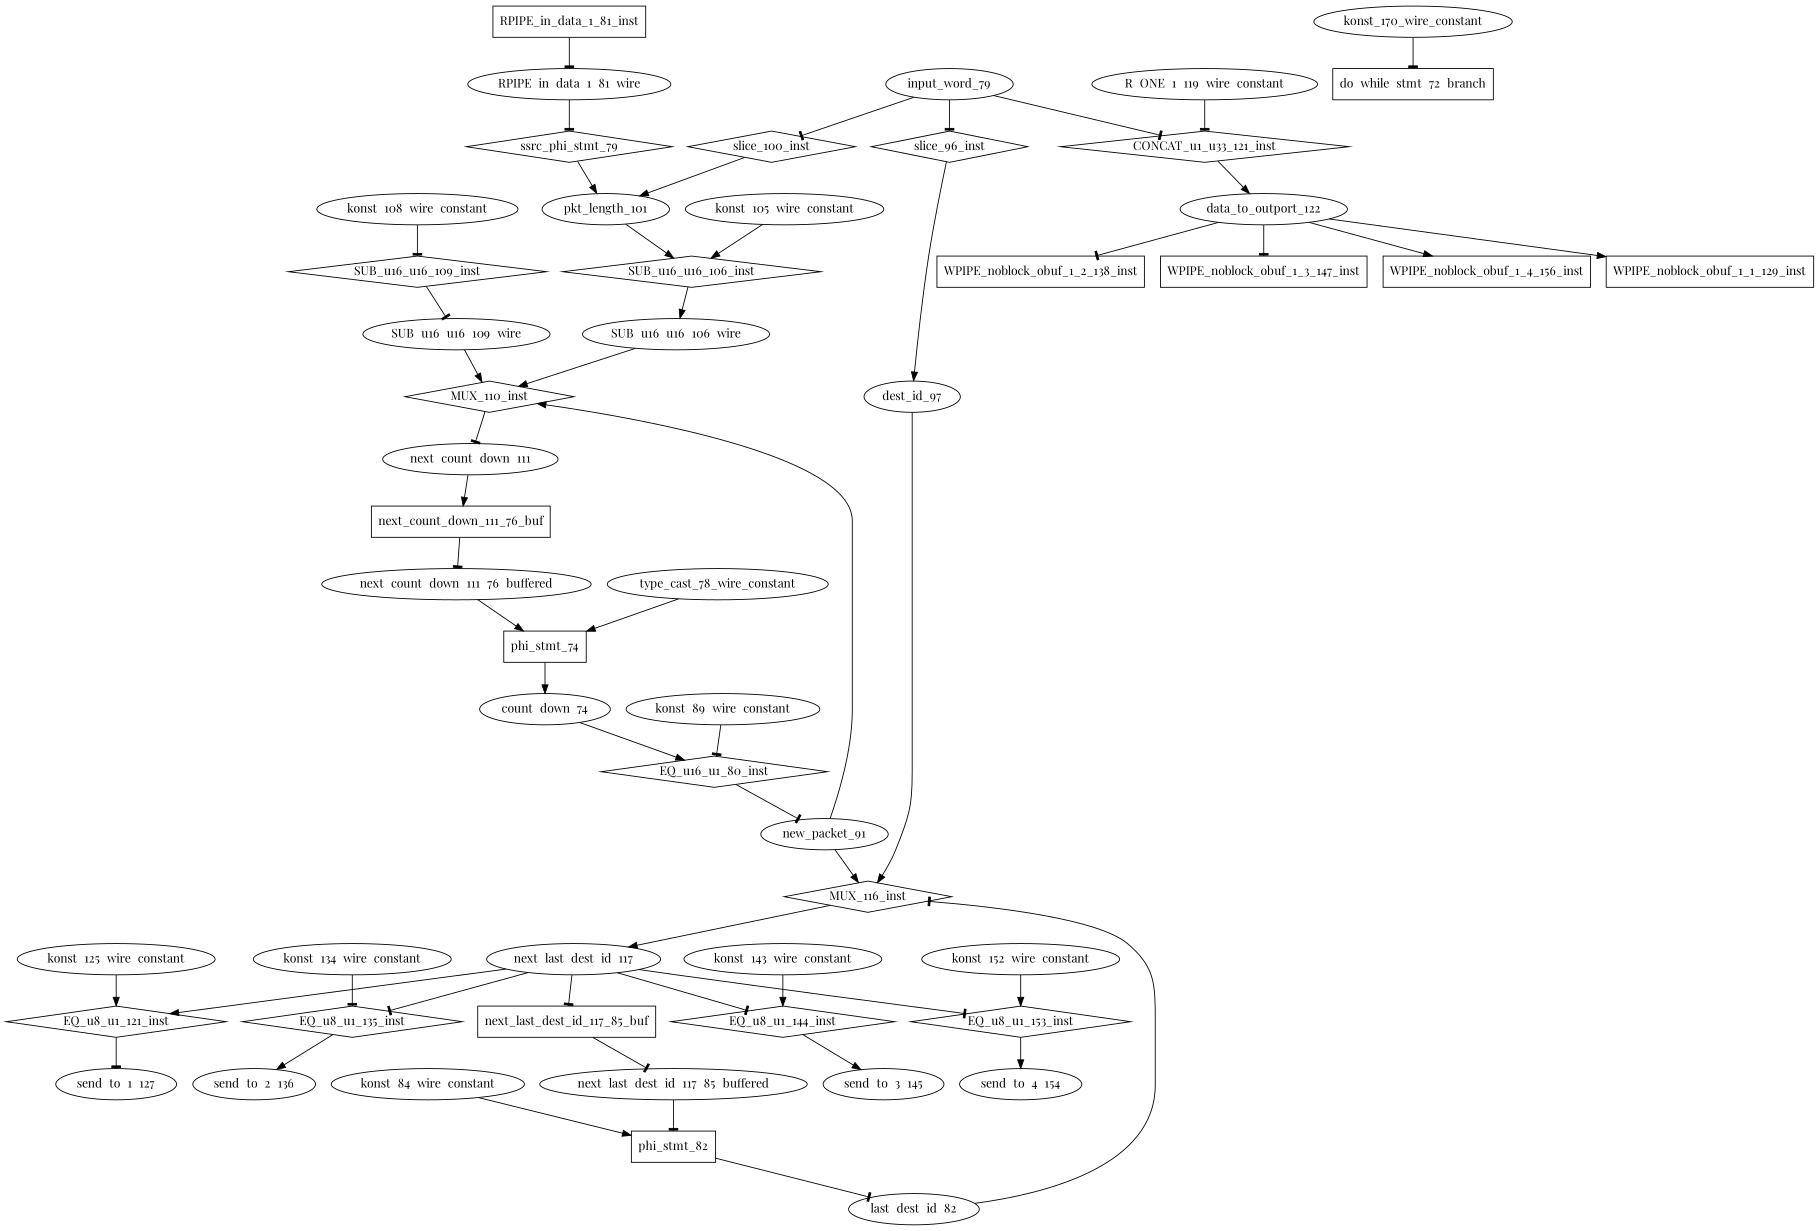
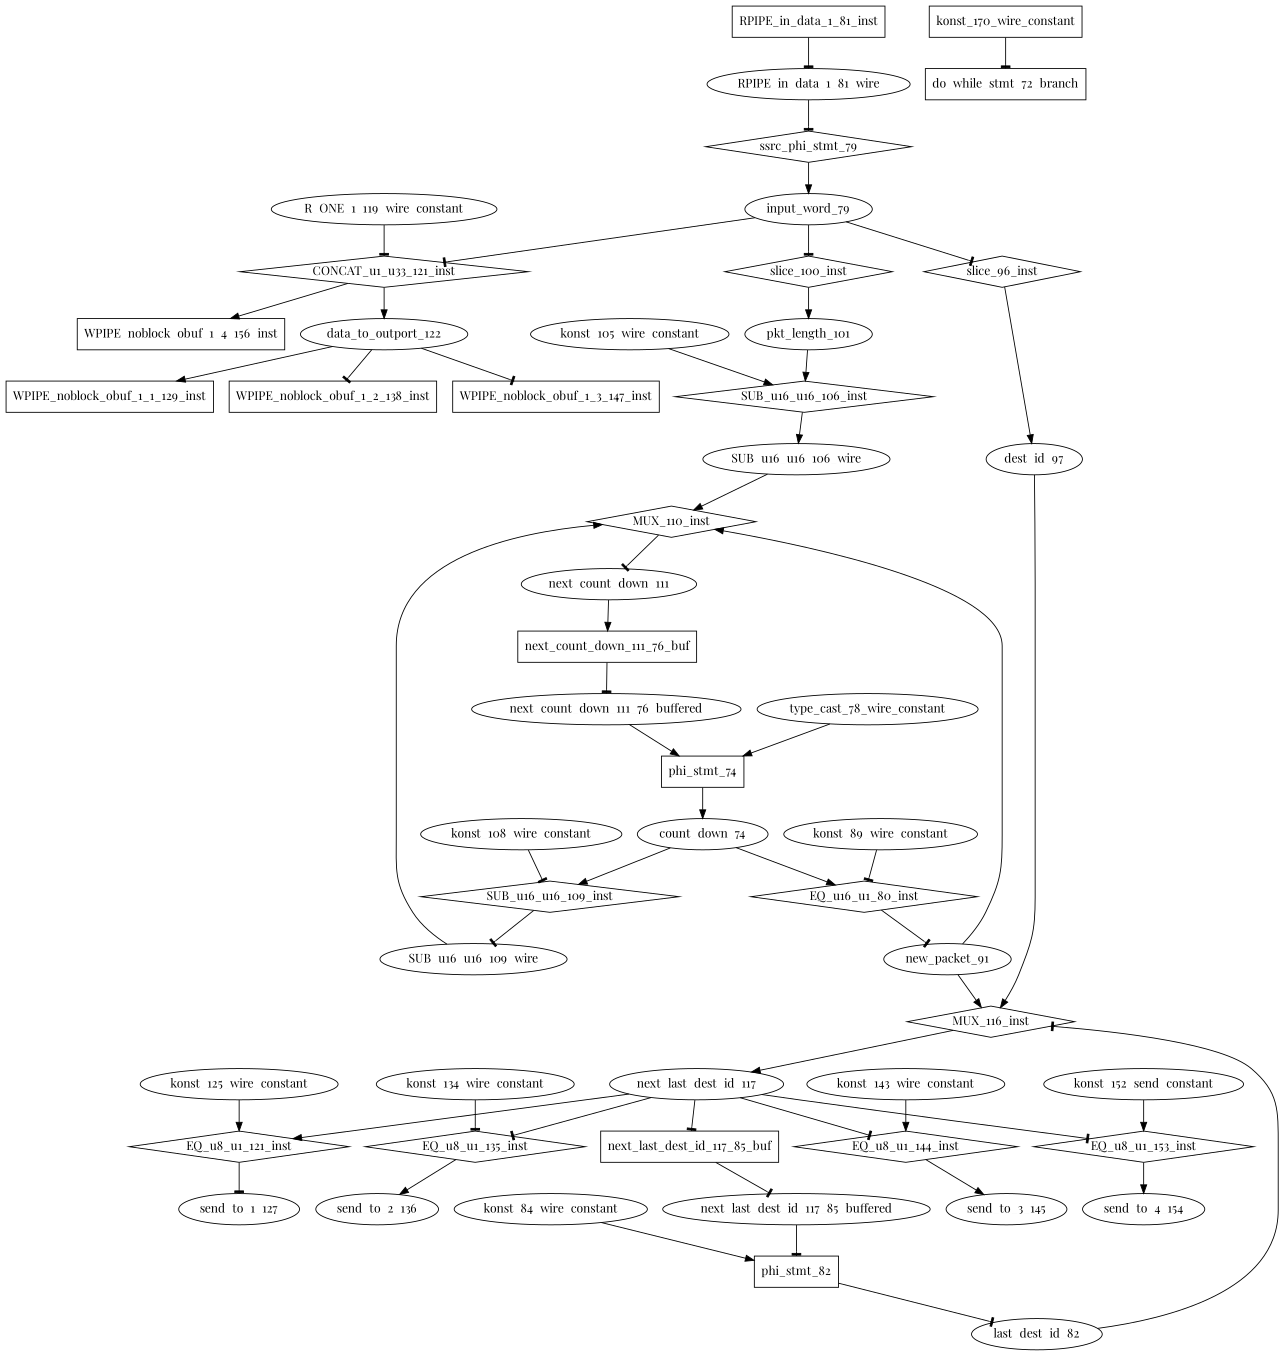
node "konst_170_wire_constant": shape ellipse -> box
edge "ssrc_phi_stmt_79" -> "pkt_length_101": now "ssrc_phi_stmt_79" -> "input_word_79"
edge "data_to_outport_122" -> "WPIPE_noblock_obuf_1_4_156_inst": now "CONCAT_u1_u33_121_inst" -> "WPIPE_noblock_obuf_1_4_156_inst"
edge "count_down_74" -> "SUB_u16_u16_109_inst": added
node "konst_152_wire_constant": label "konst_152_wire_constant" -> "konst_152_send_constant"
